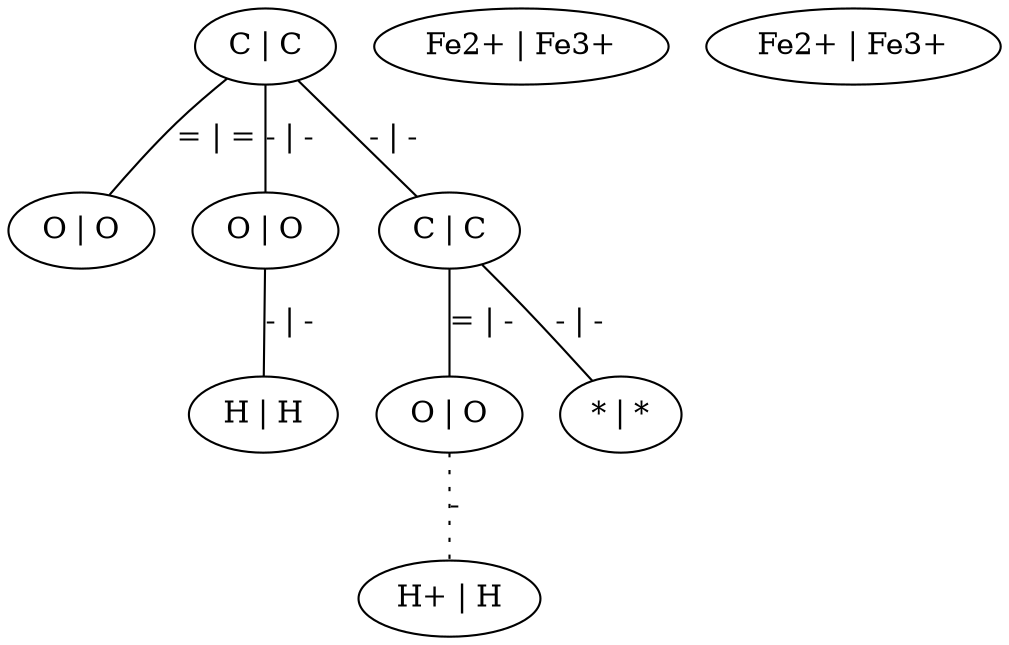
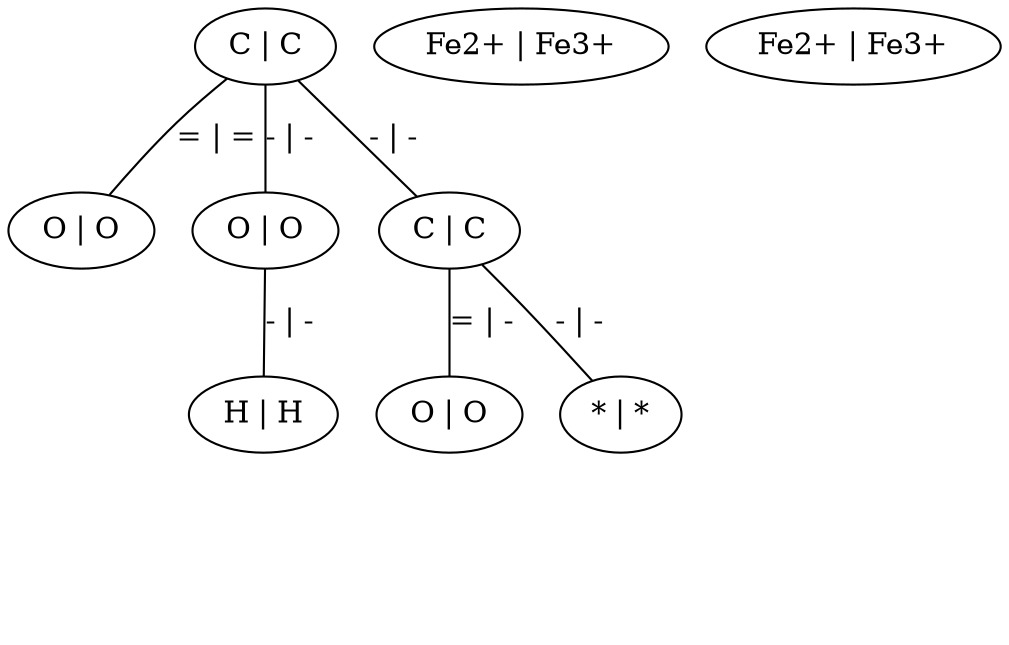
node "H+ | H": removed
